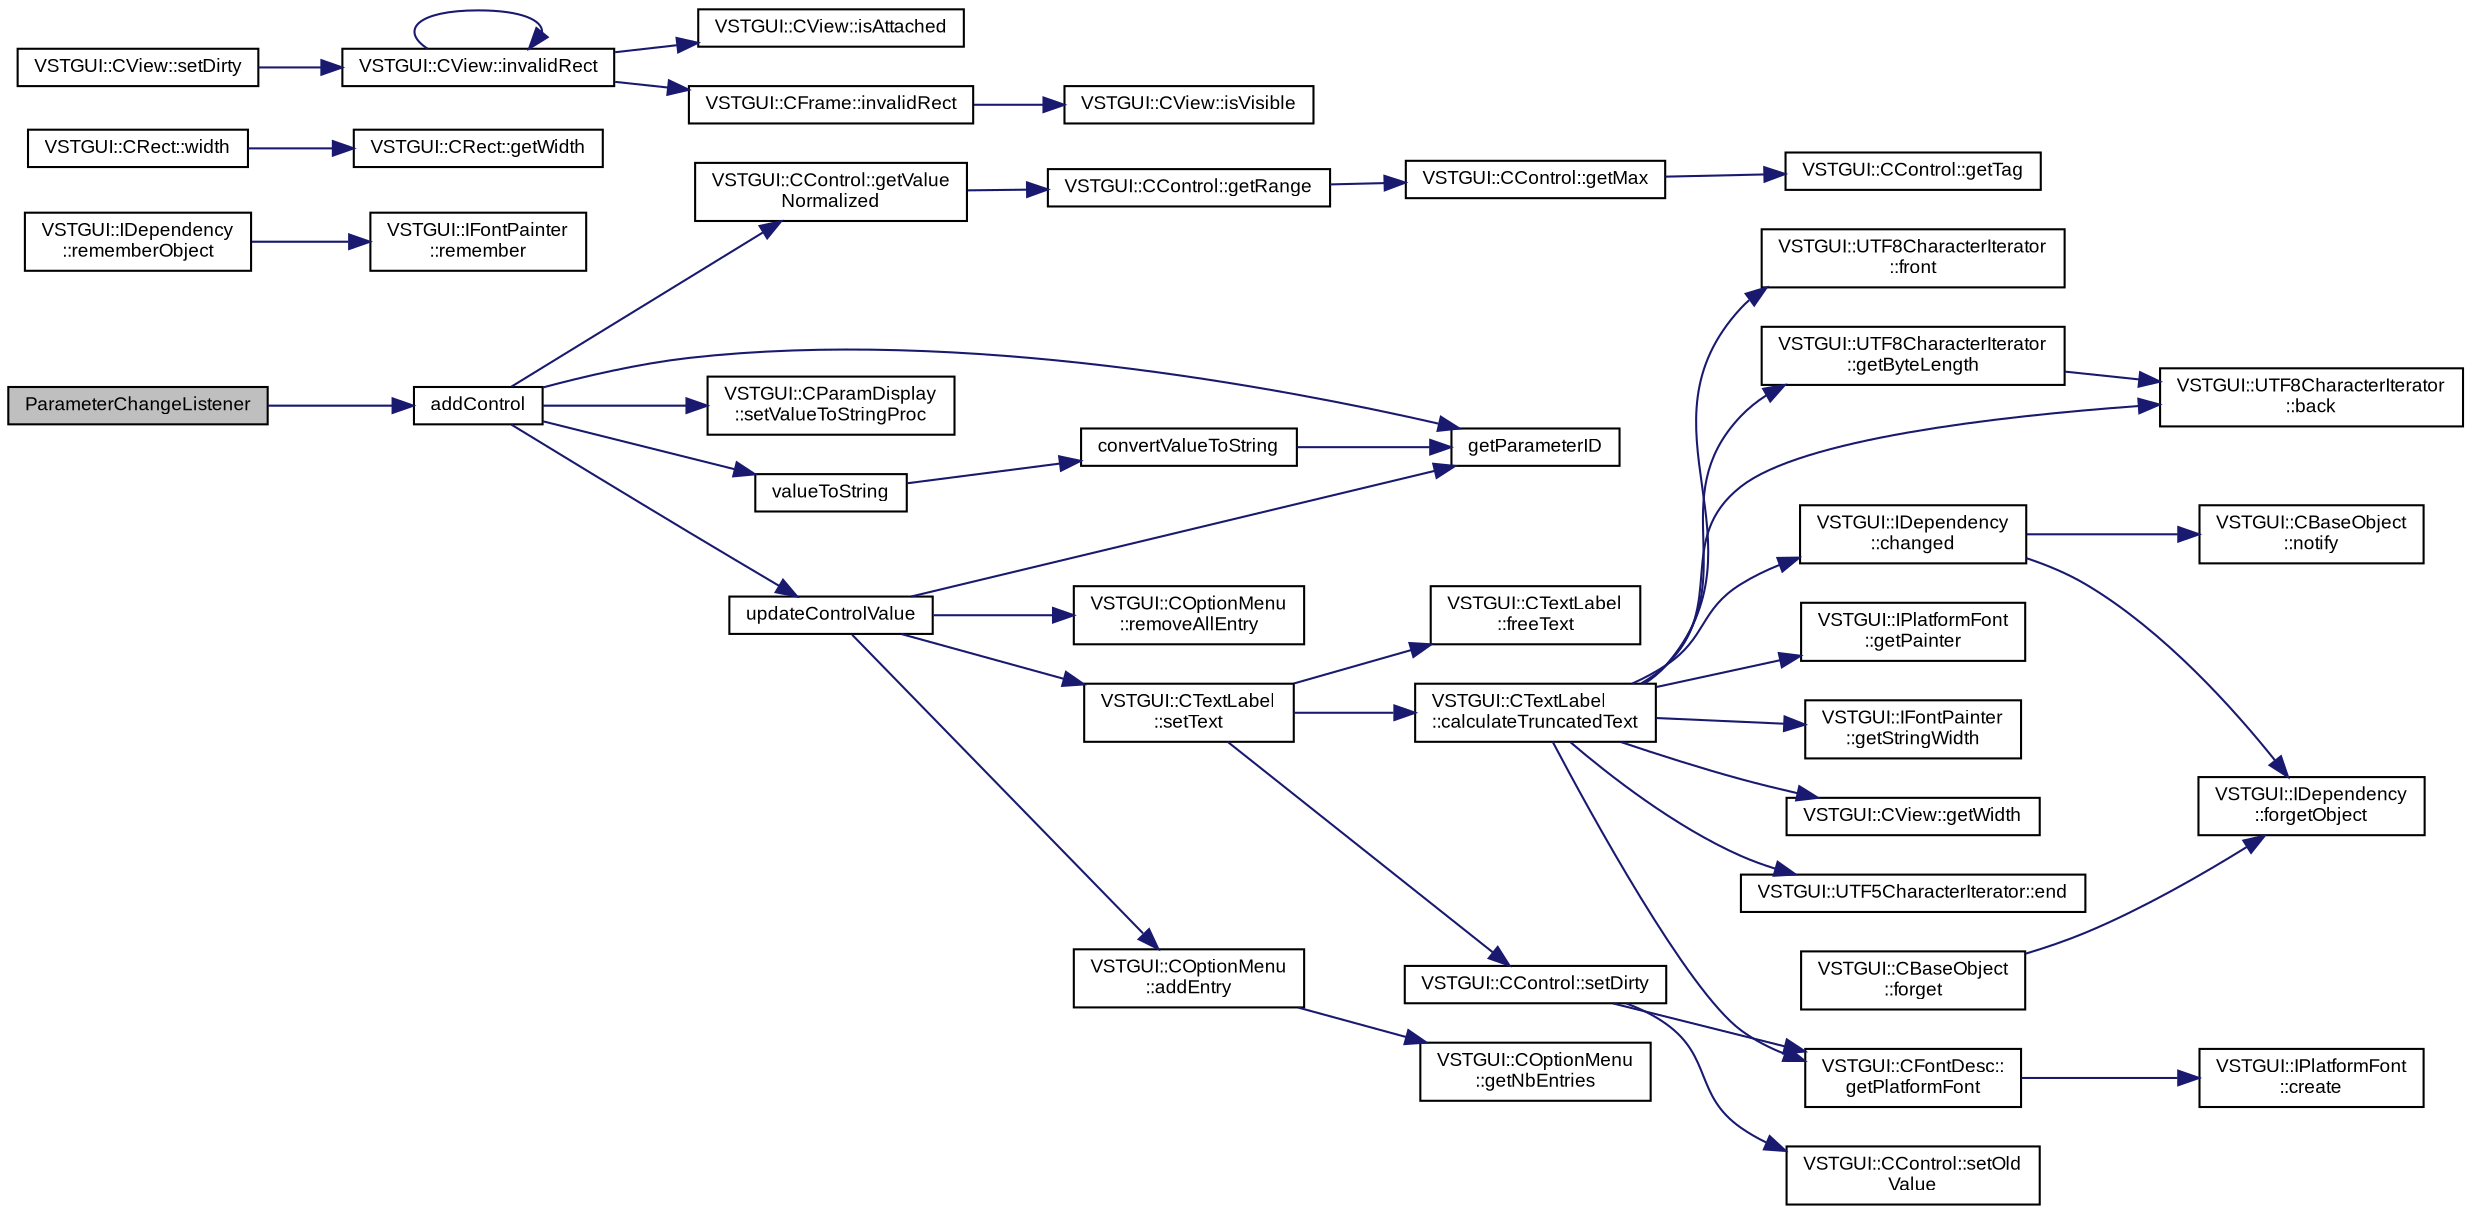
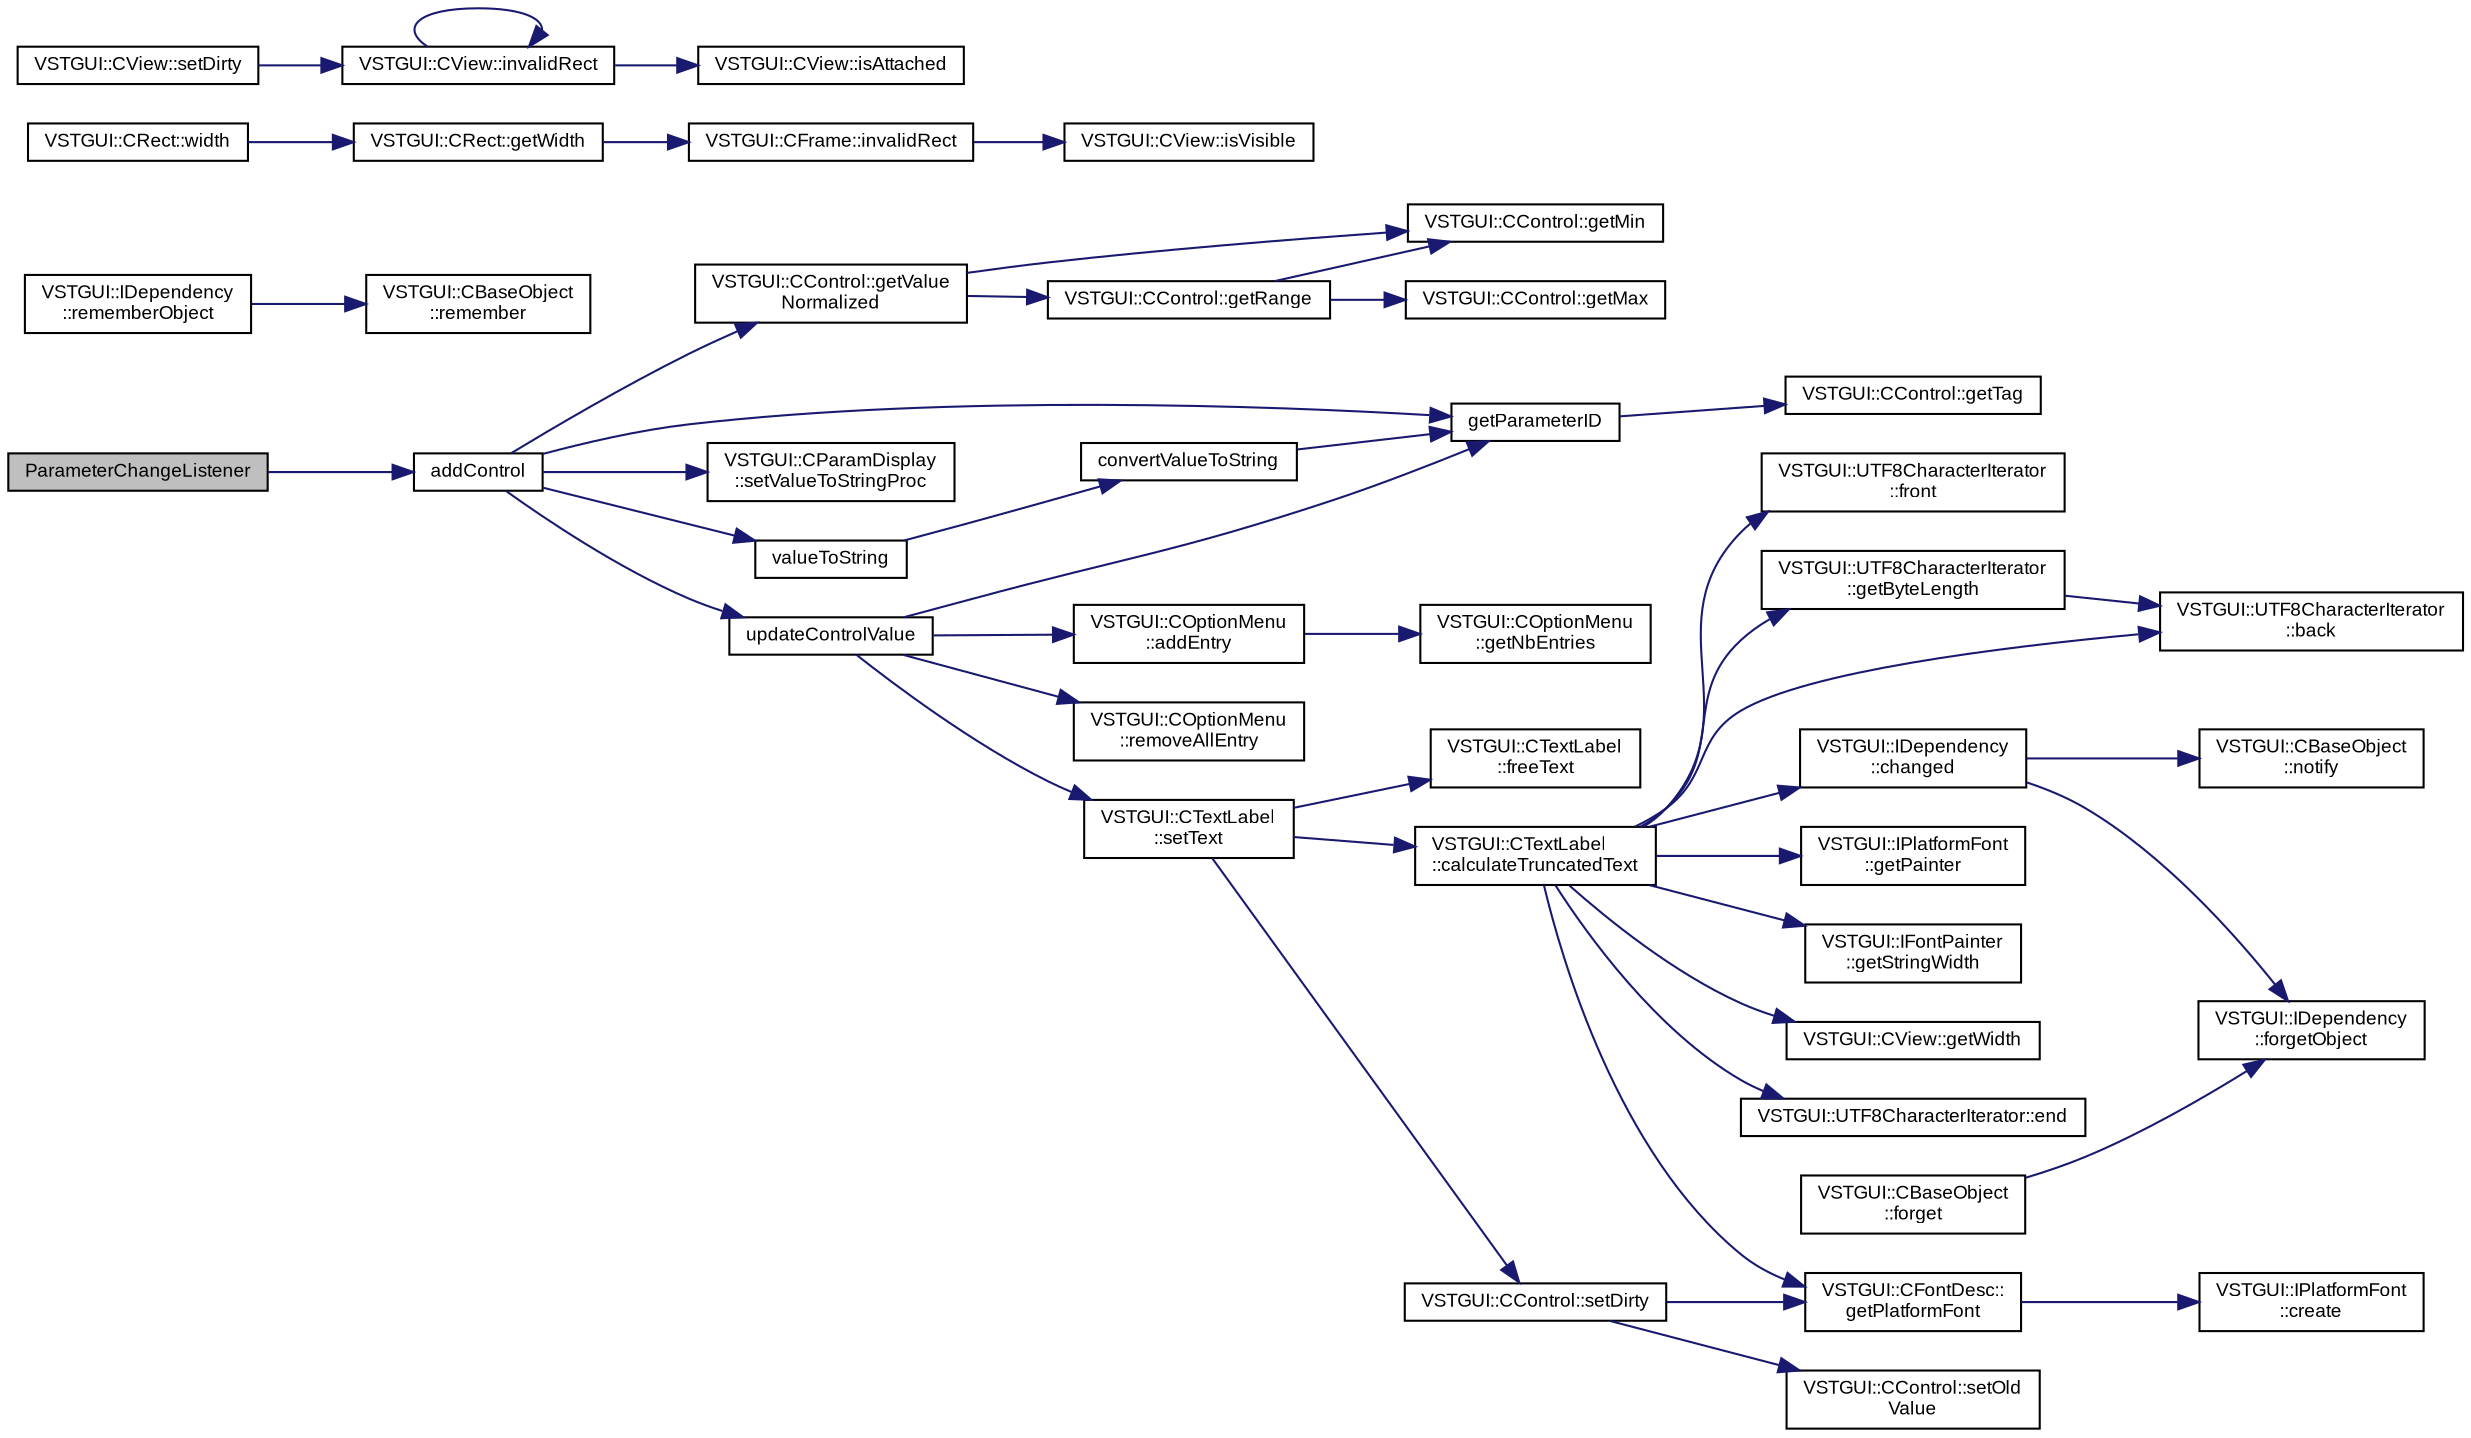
edge "VSTGUI::CView::invalidRect" -> "VSTGUI::CFrame::invalidRect": now "VSTGUI::CRect::getWidth" -> "VSTGUI::CFrame::invalidRect"
edge "VSTGUI::CControl::getMax" -> "VSTGUI::CControl::getTag": now "getParameterID" -> "VSTGUI::CControl::getTag"
node "VSTGUI::CControl::getMin": added
node "VSTGUI::IFontPainter ::remember": label "VSTGUI::IFontPainter ::remember" -> "VSTGUI::CBaseObject ::remember"
node "VSTGUI::UTF5CharacterIterator::end": label "VSTGUI::UTF5CharacterIterator::end" -> "VSTGUI::UTF8CharacterIterator::end"
